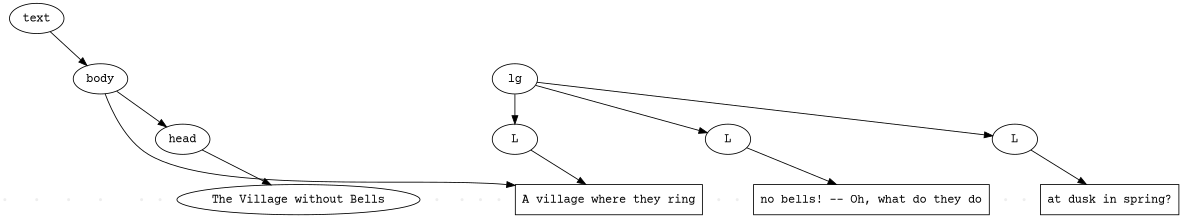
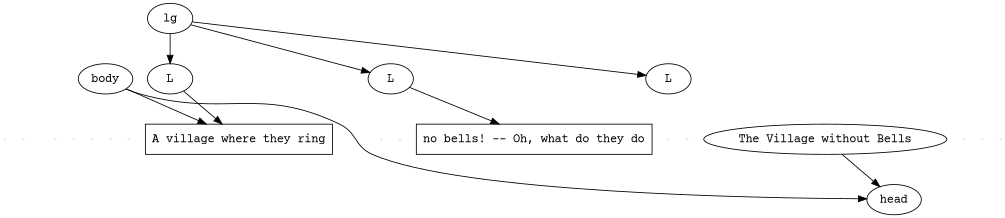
node "text": removed
edge "head" -> "The Village without Bells": reversed
node "at dusk in spring?": removed
